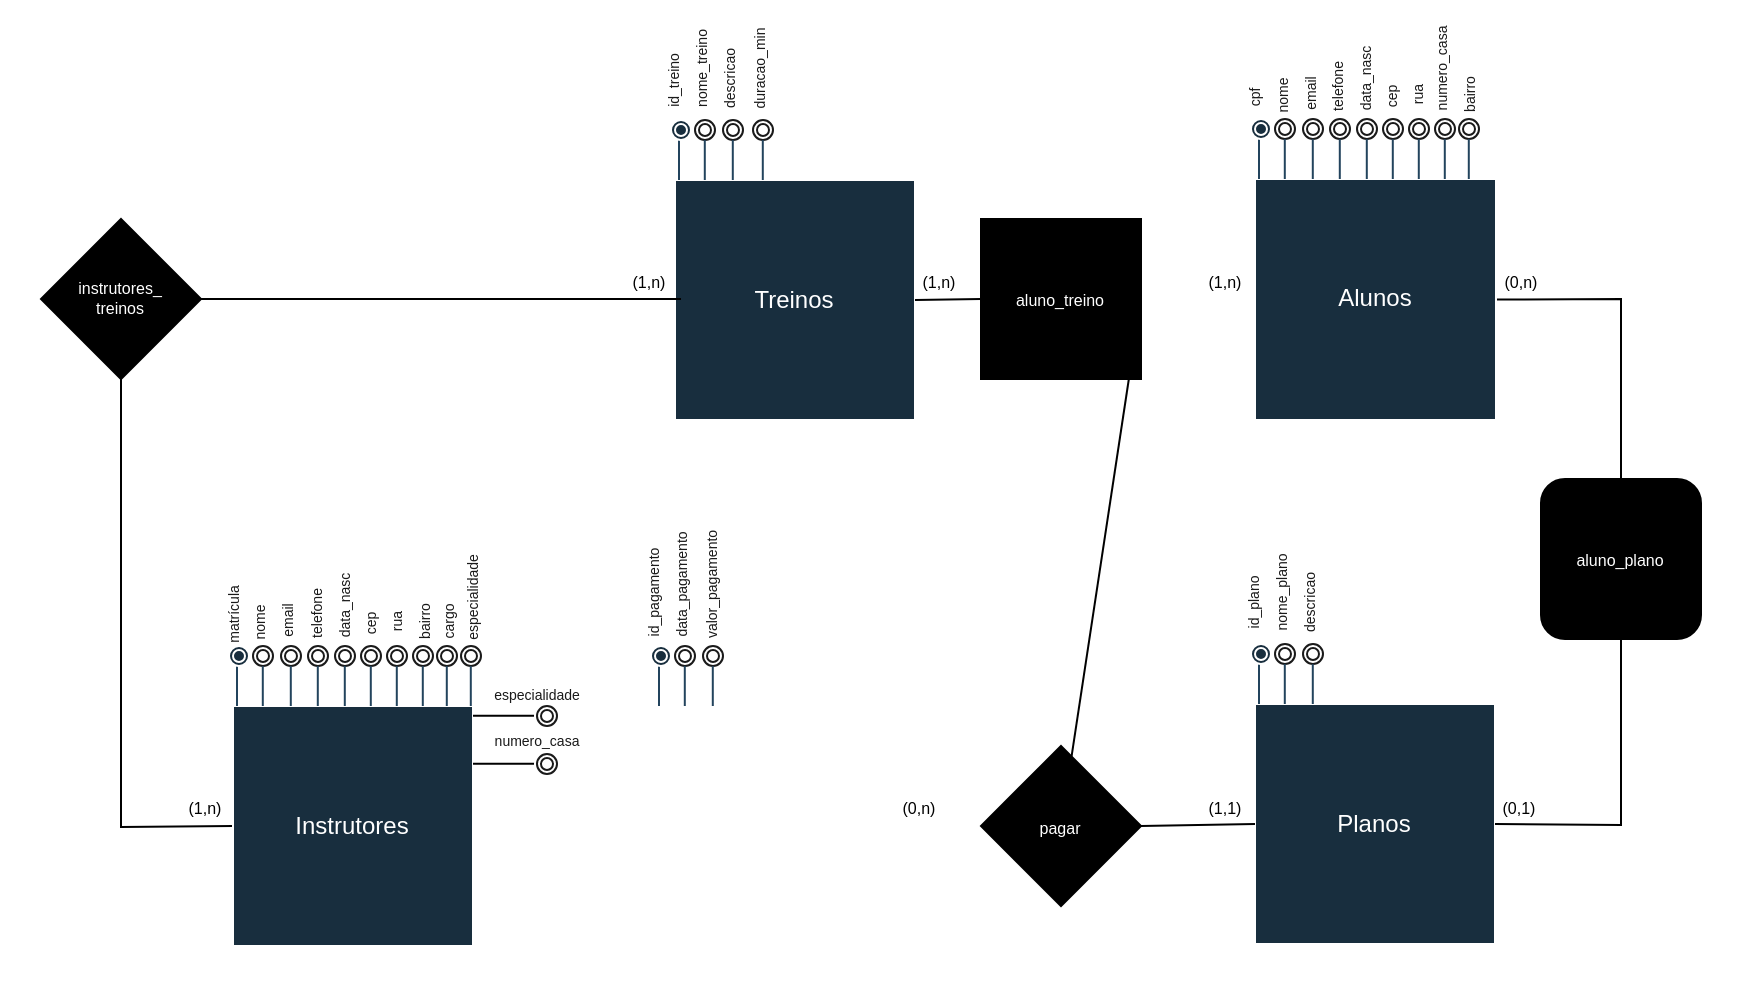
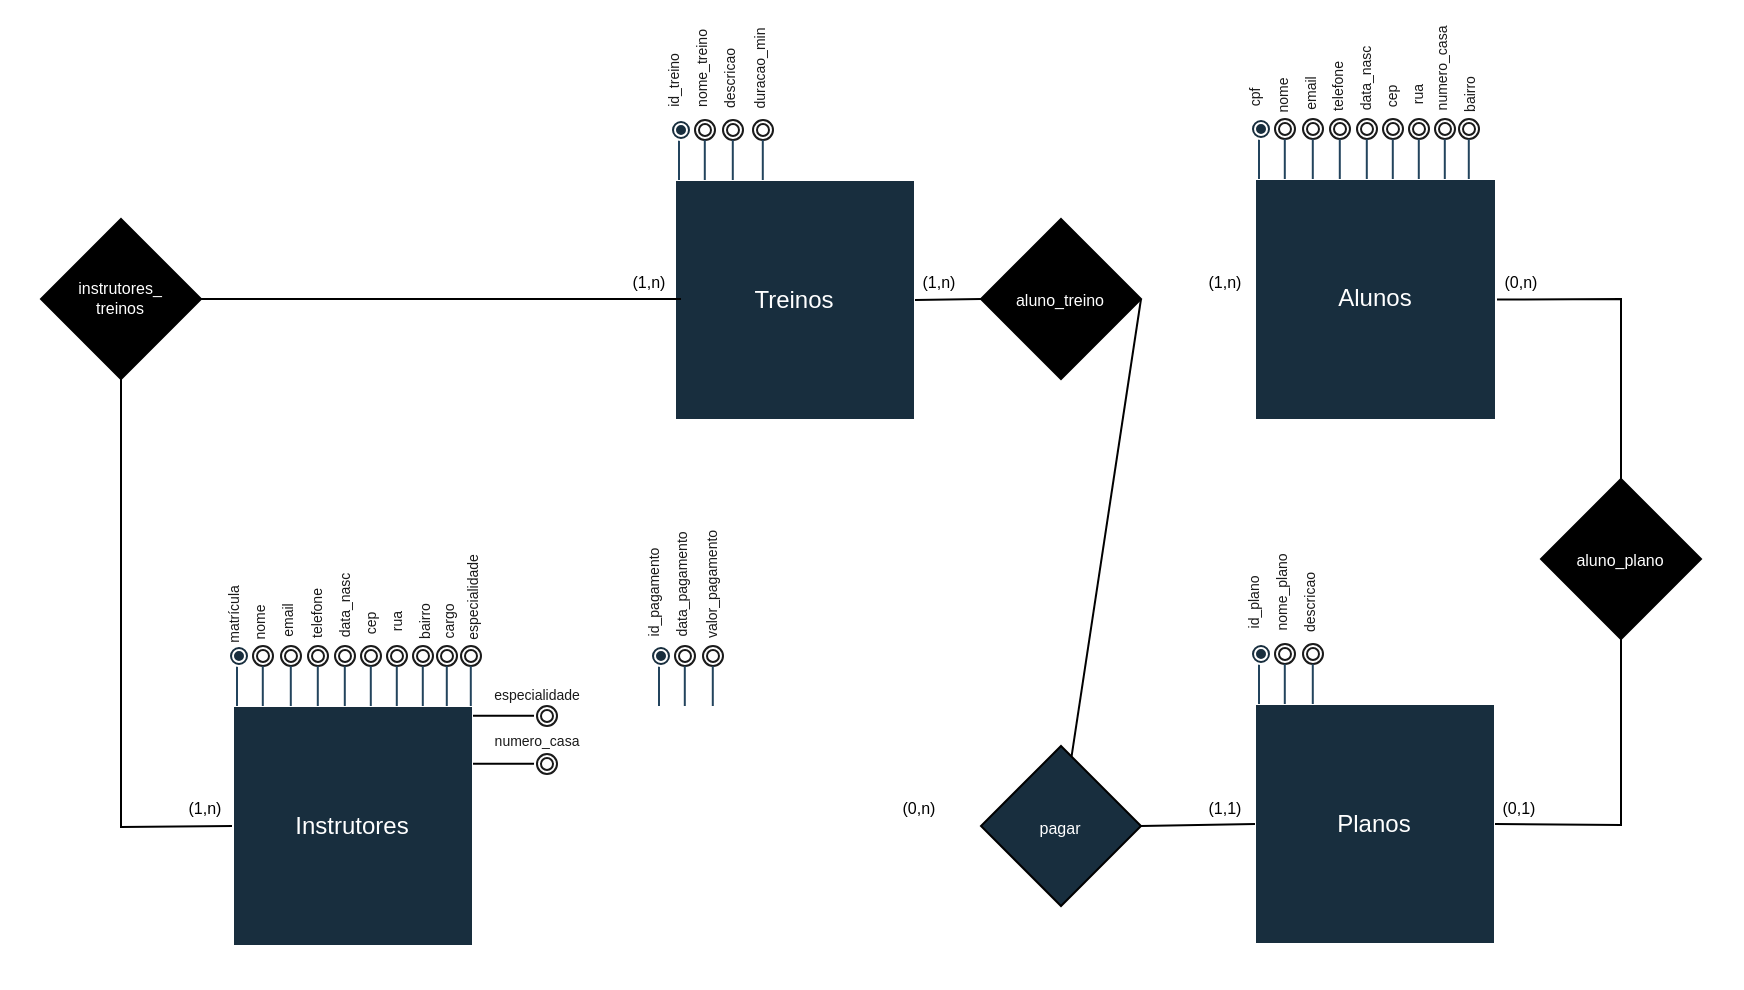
node "aluno_treino": shape rectangle -> diamond
node "aluno_plano": shape rounded rectangle -> diamond
node "pagar": fillcolor #000000 -> #182e3e
